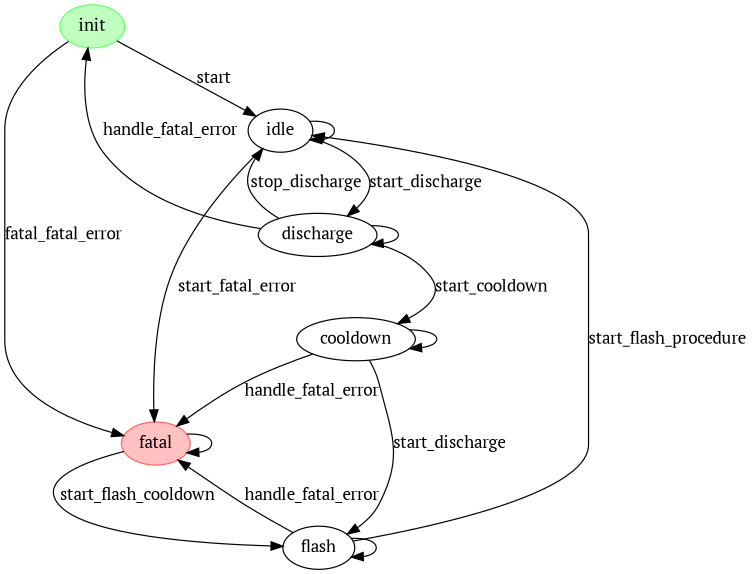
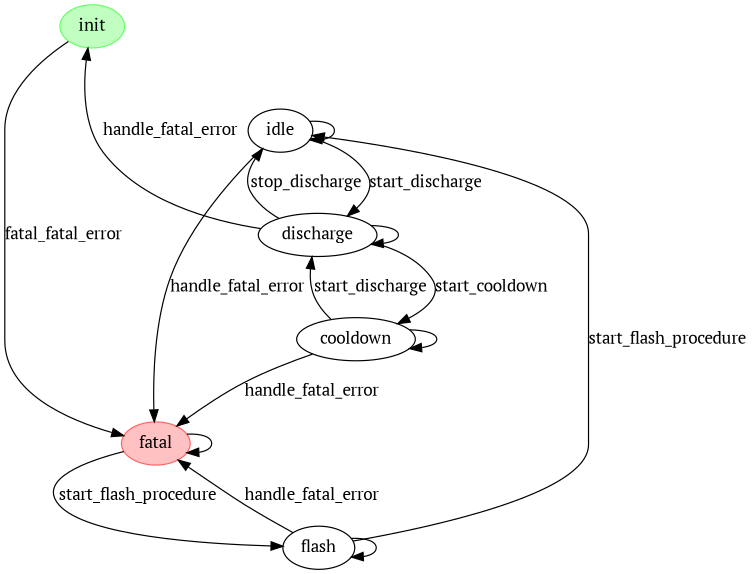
edge "init" -> "idle": removed, label "start"
edge "idle" -> "fatal": label "start_fatal_error" -> "handle_fatal_error"
edge "cooldown" -> "flash": now "cooldown" -> "discharge"
edge "fatal" -> "flash": label "start_flash_cooldown" -> "start_flash_procedure"
